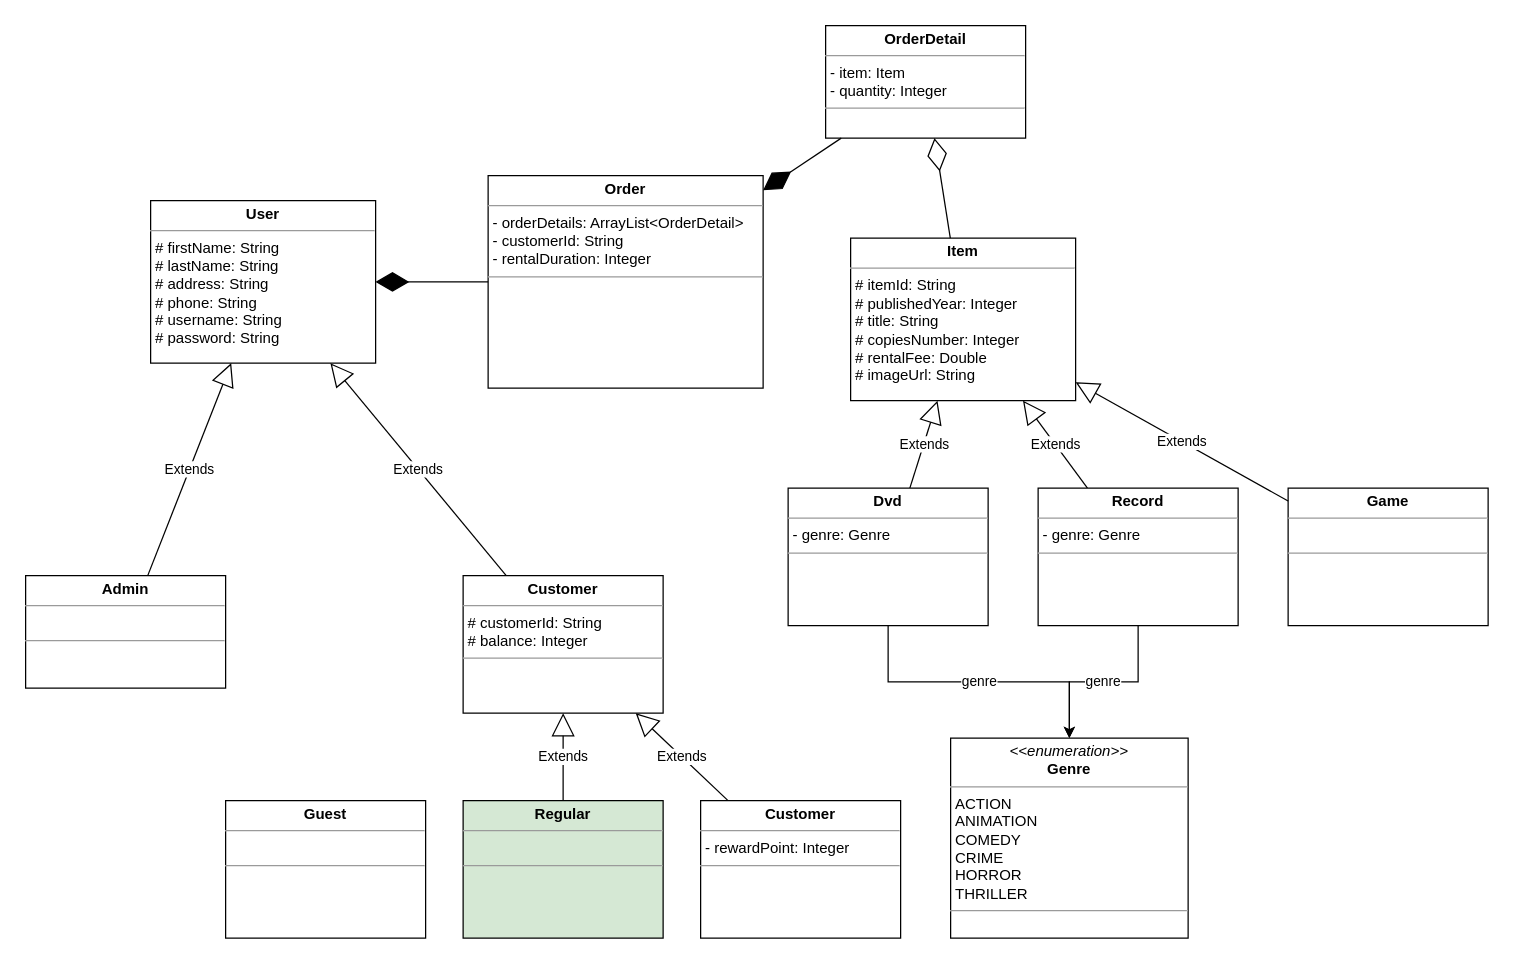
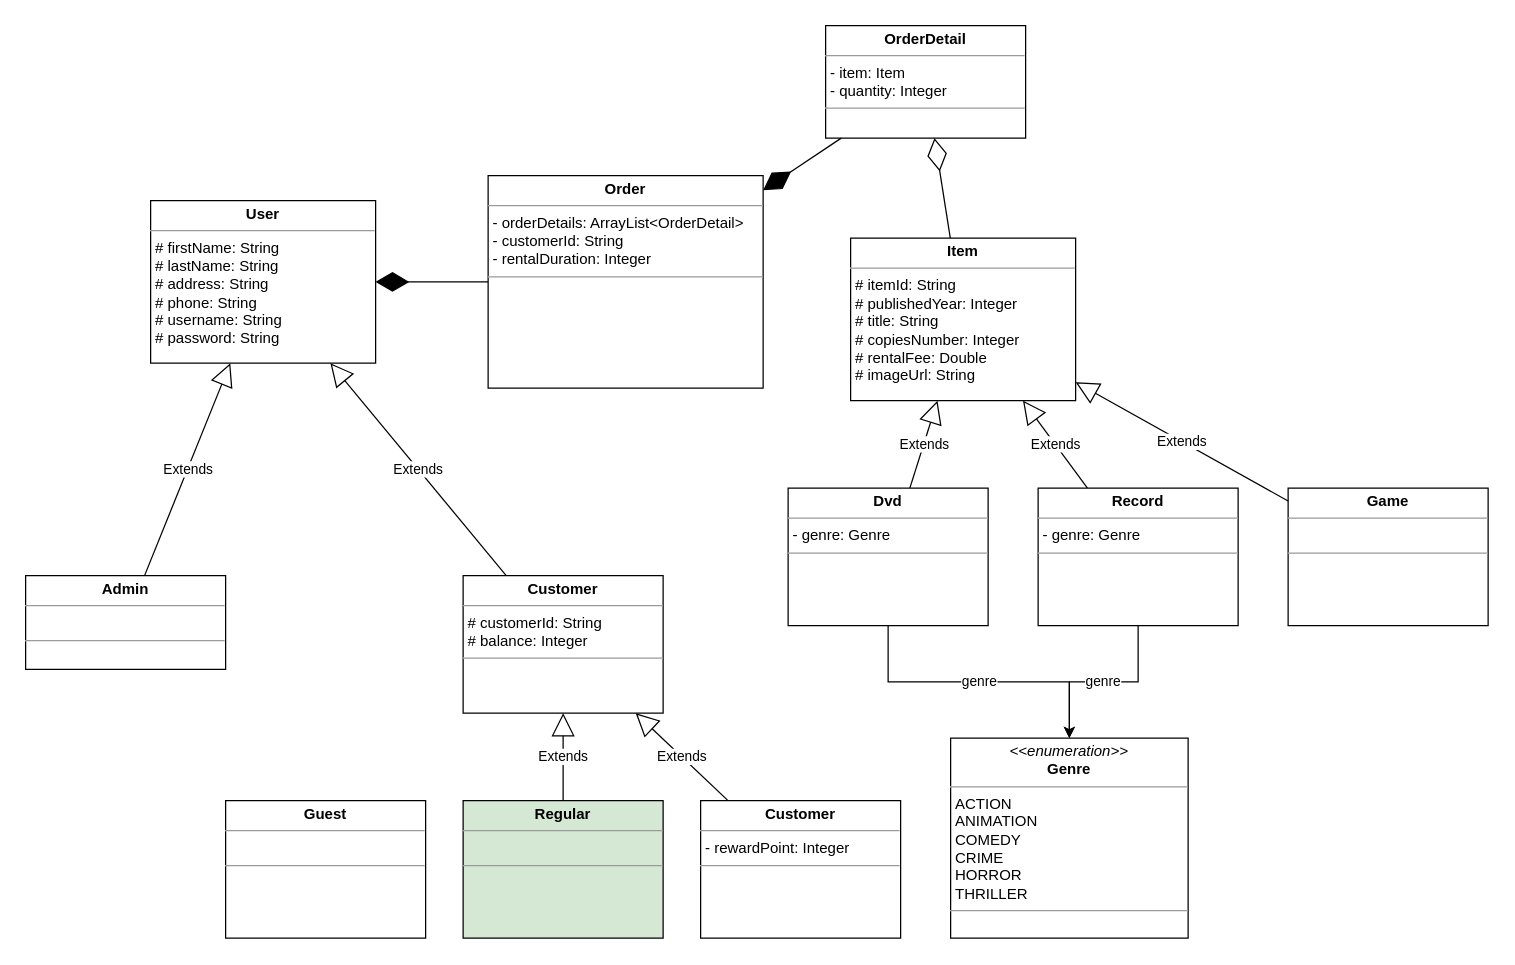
node "Admin": size 200x113 -> 200x94
